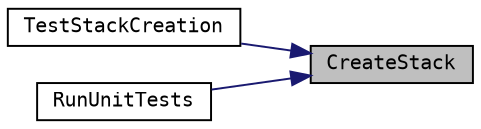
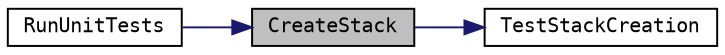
edge "TestStackCreation" -> "CreateStack": reversed
